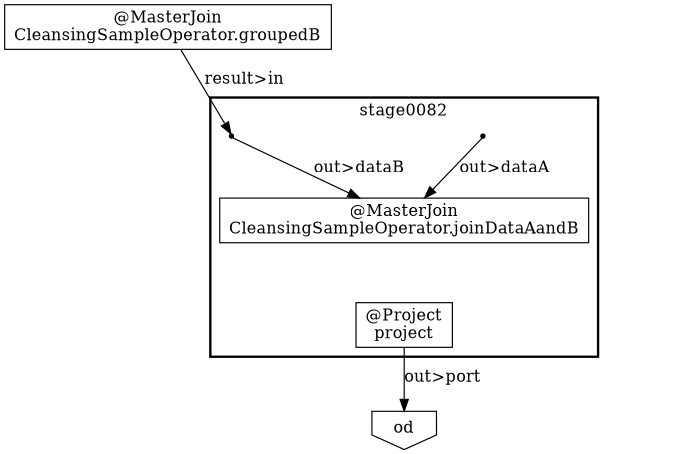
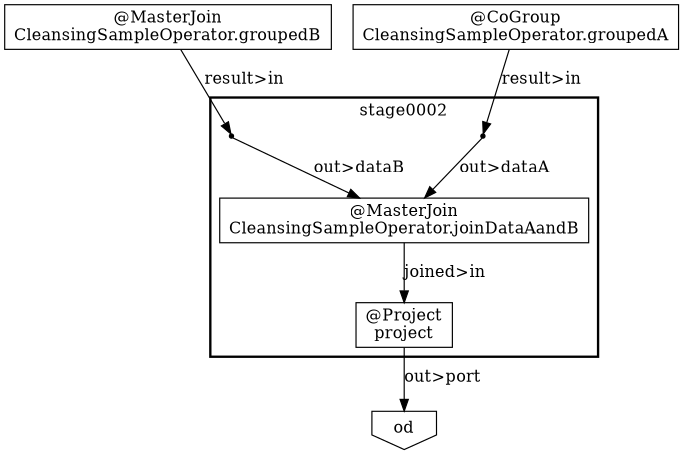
node "@CoGroup CleansingSampleOperator.groupedA": added
cluster "stage0082": label "stage0082" -> "stage0002"
edge "@MasterJoin CleansingSampleOperator.joinDataAandB" -> "@Project project": added, label "joined>in"
